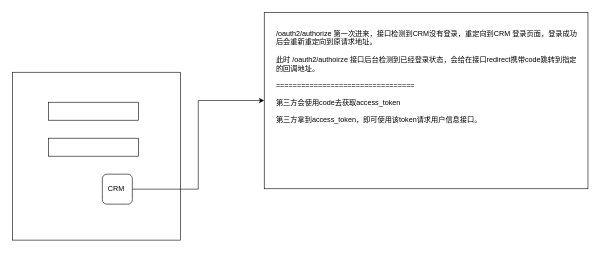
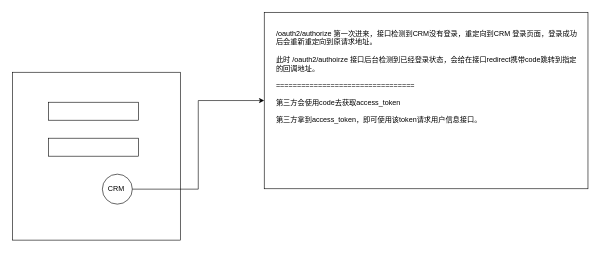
node "CRM": shape rounded rectangle -> ellipse
